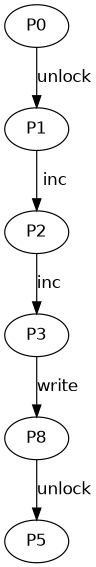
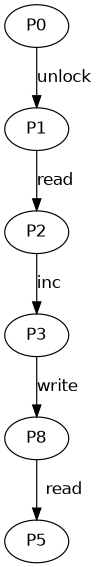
edge "P1" -> "P2": label "inc" -> "read"
edge "P8" -> "P5": label "unlock" -> "read"
